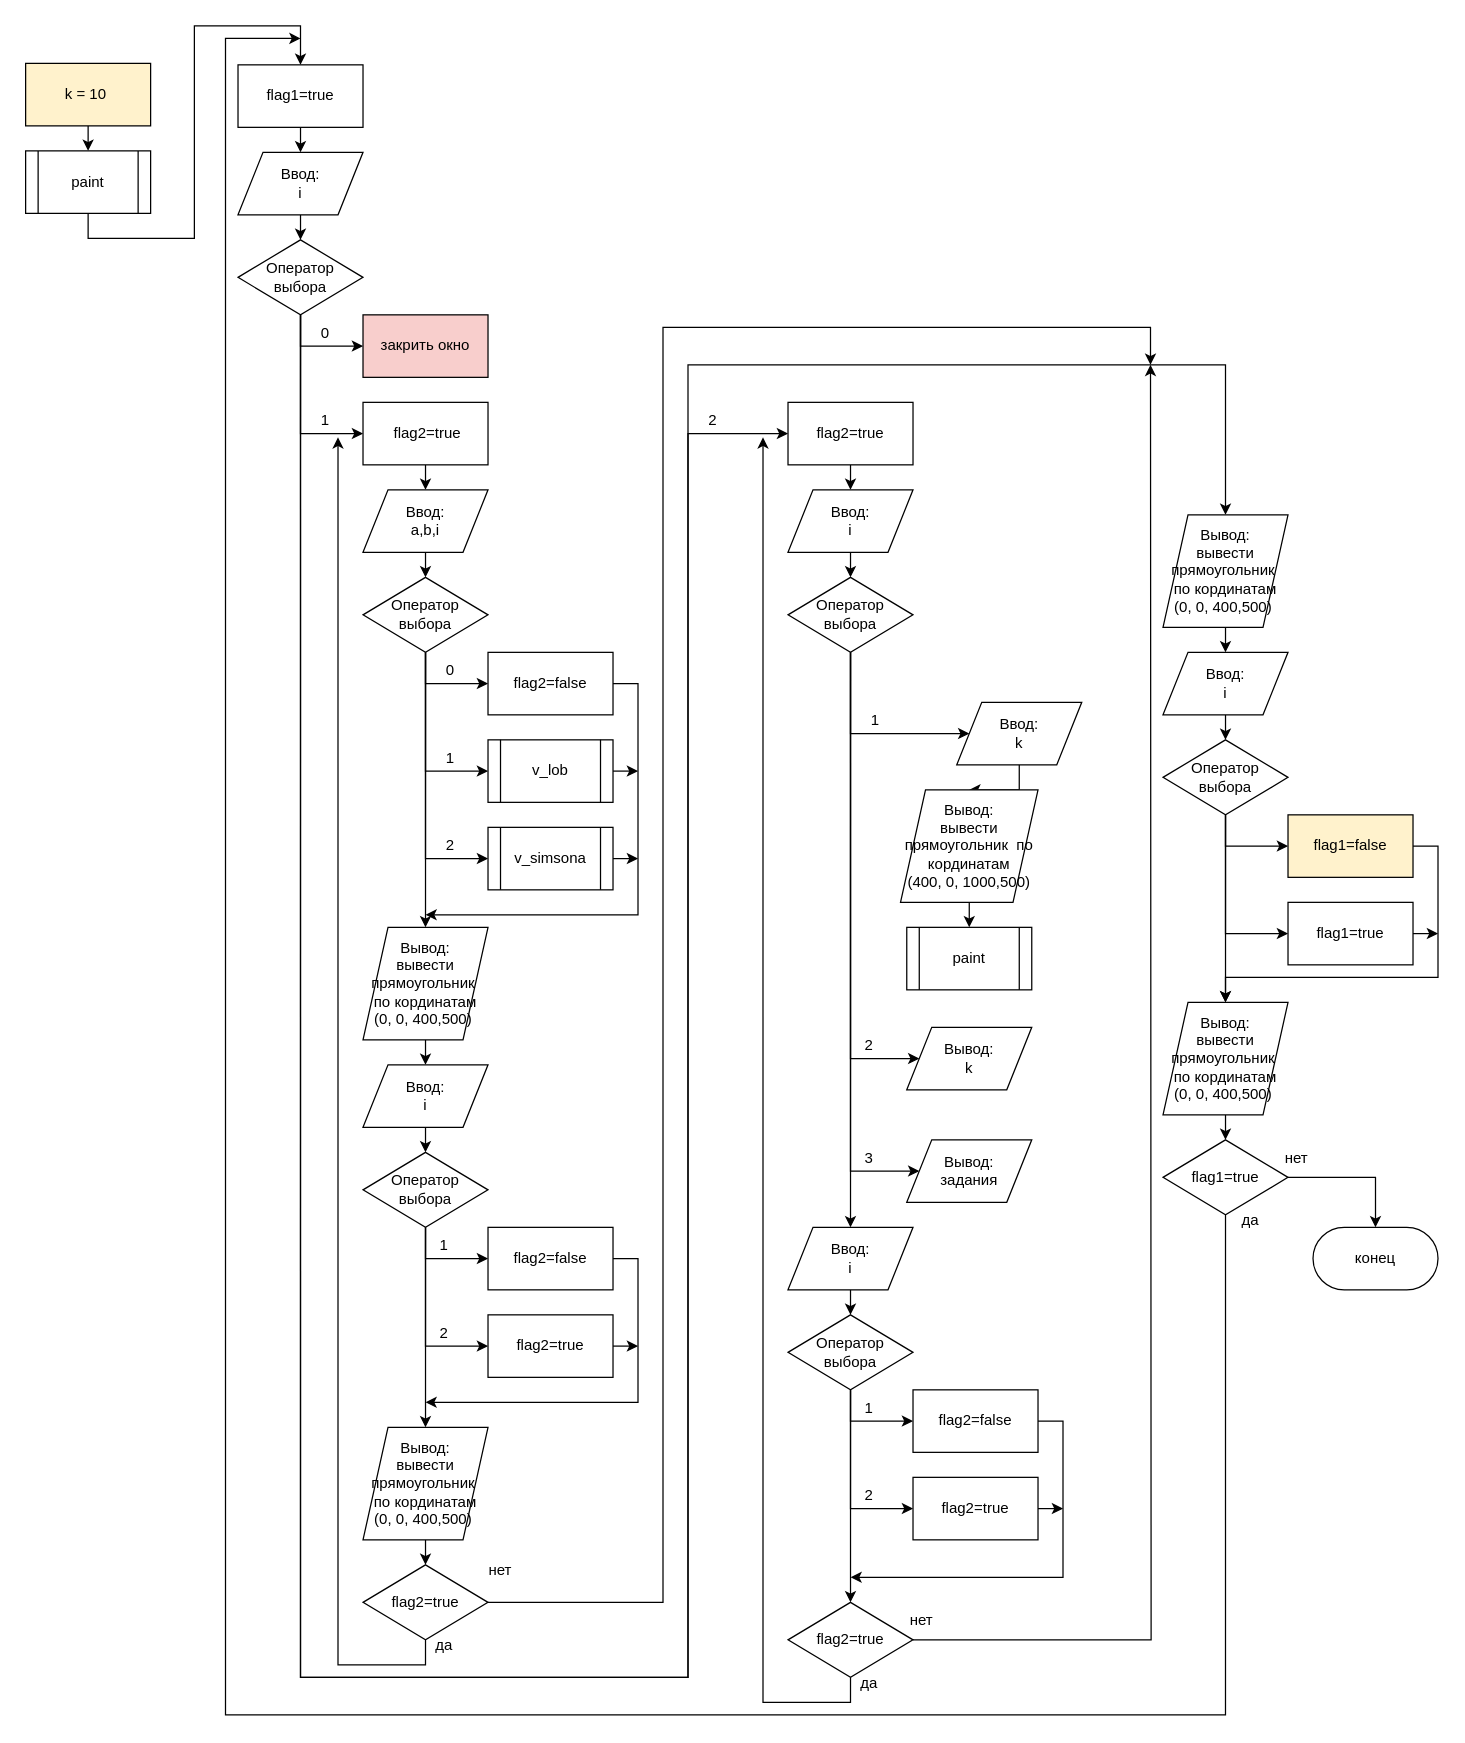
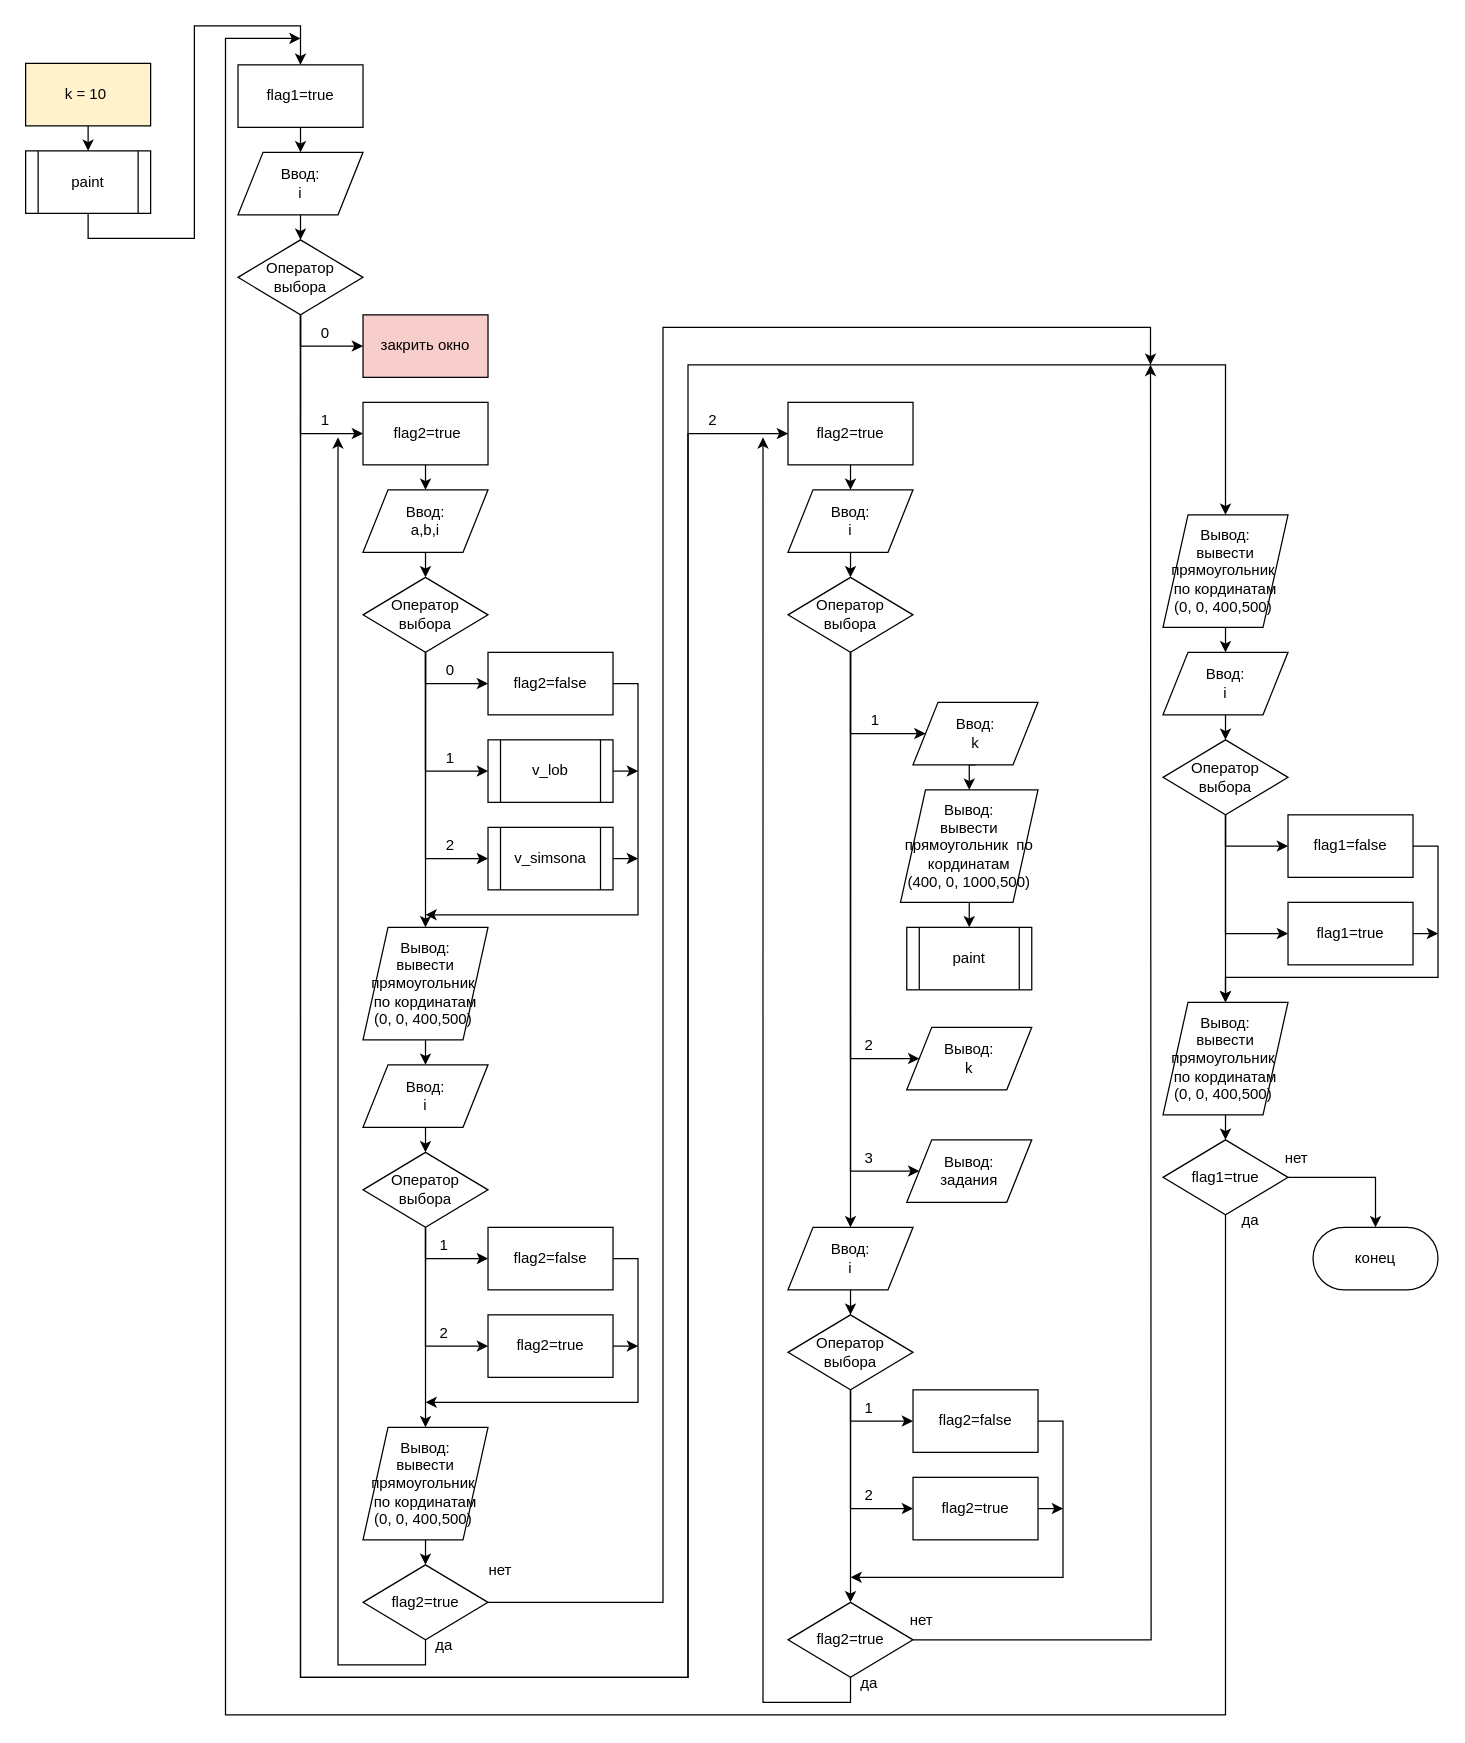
node "Ввод: k": moved (1019, 733) -> (976, 733)
node "flag1=false": fillcolor #fff2cc -> #ffffff
